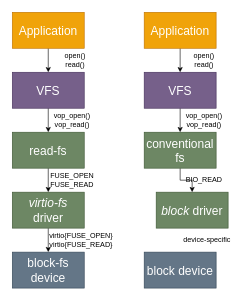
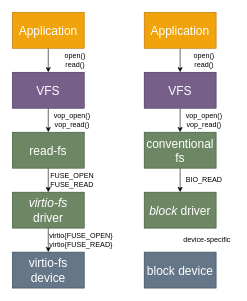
node "block driver": moved (192, 210) -> (180, 210)
node "block-fs device": label "block-fs device" -> "virtio-fs device"
